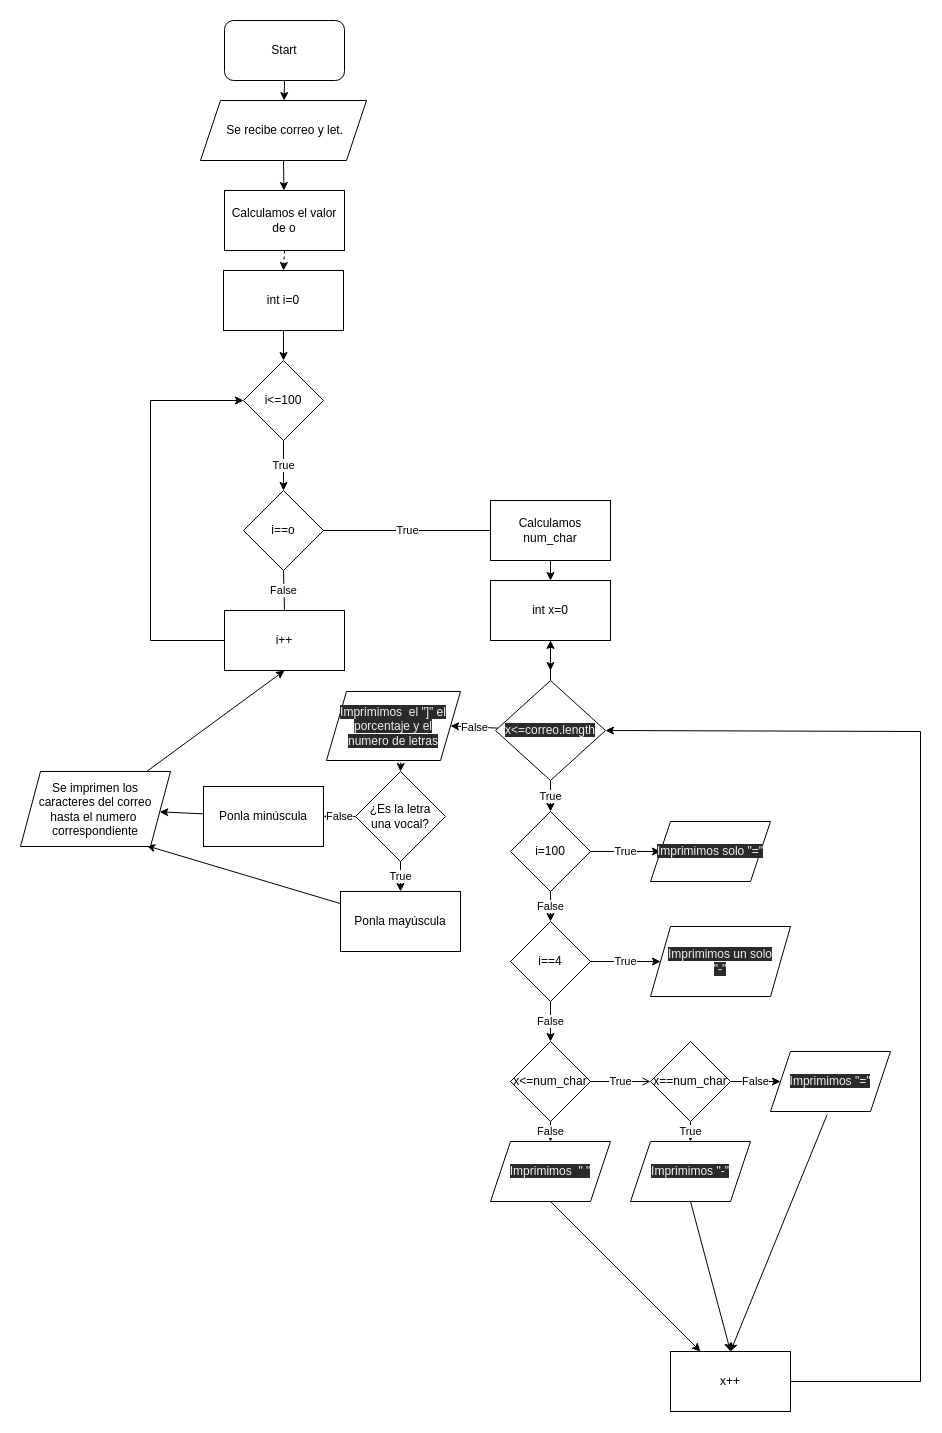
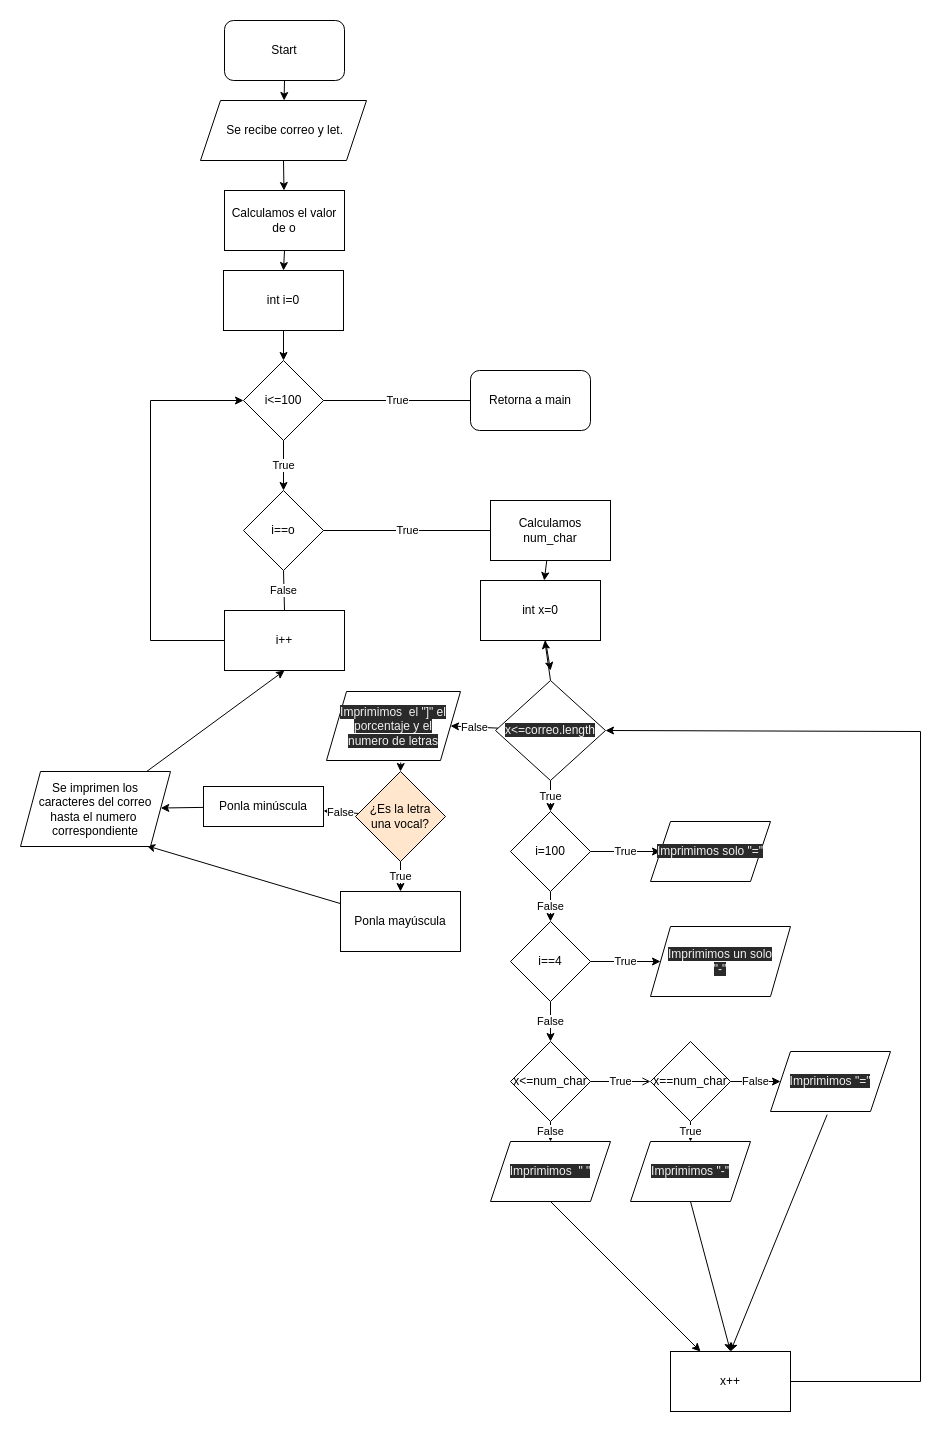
edge "Calculamos el valor de o" -> "int i=0": style dashed -> solid
edge "i<=100" -- "Retorna a main": added, label "True"
node "Retorna a main": added
node "int x=0": moved (551, 611) -> (541, 611)
node "Ponla minúscula": size 120x60 -> 120x40
node "¿Es la letra una vocal?": fillcolor #ffffff -> #ffe6cc
